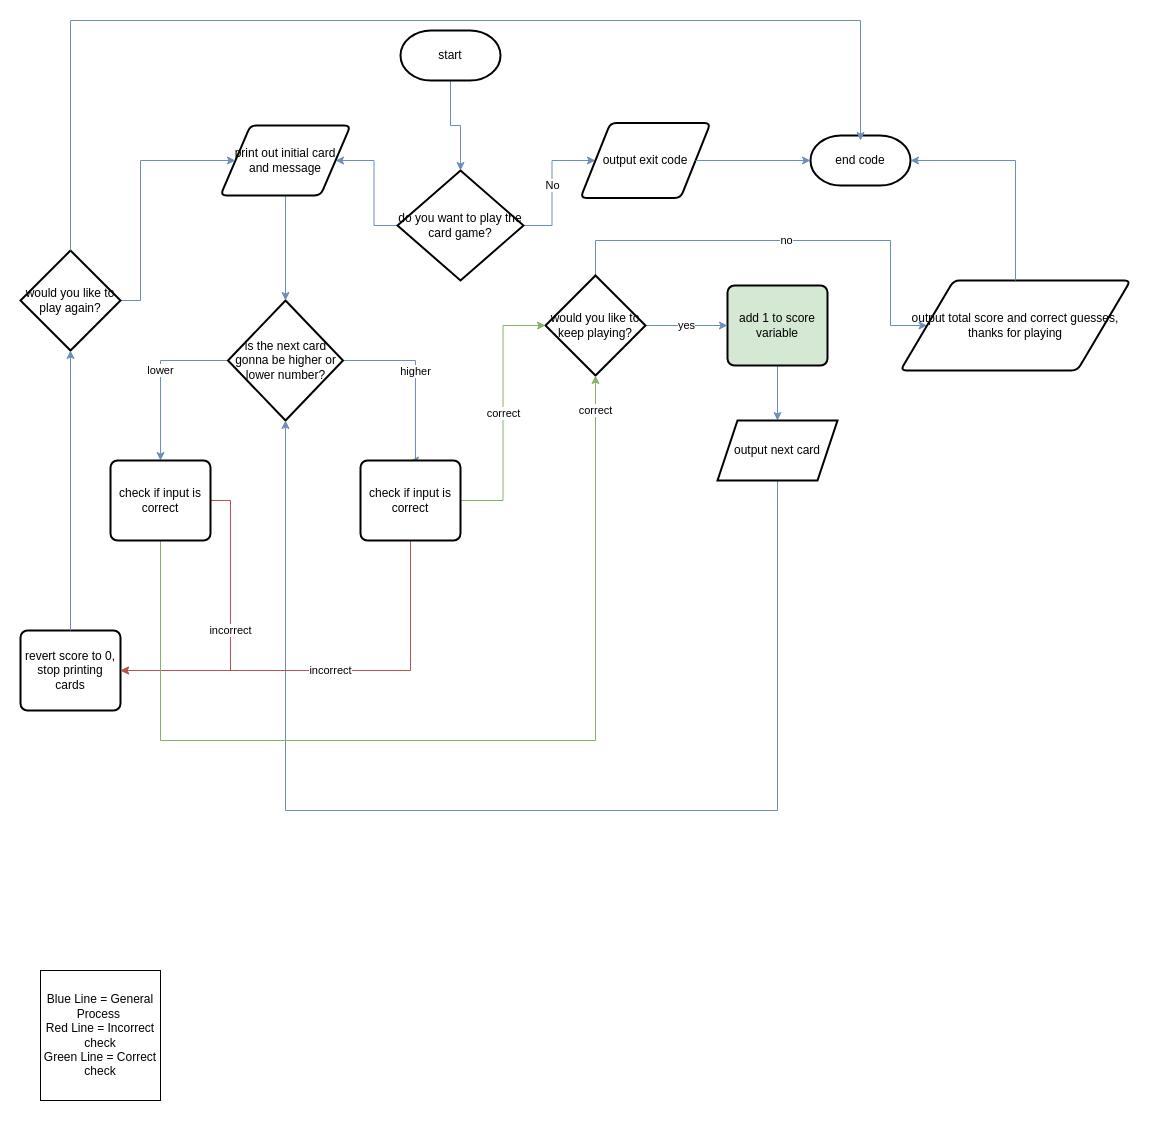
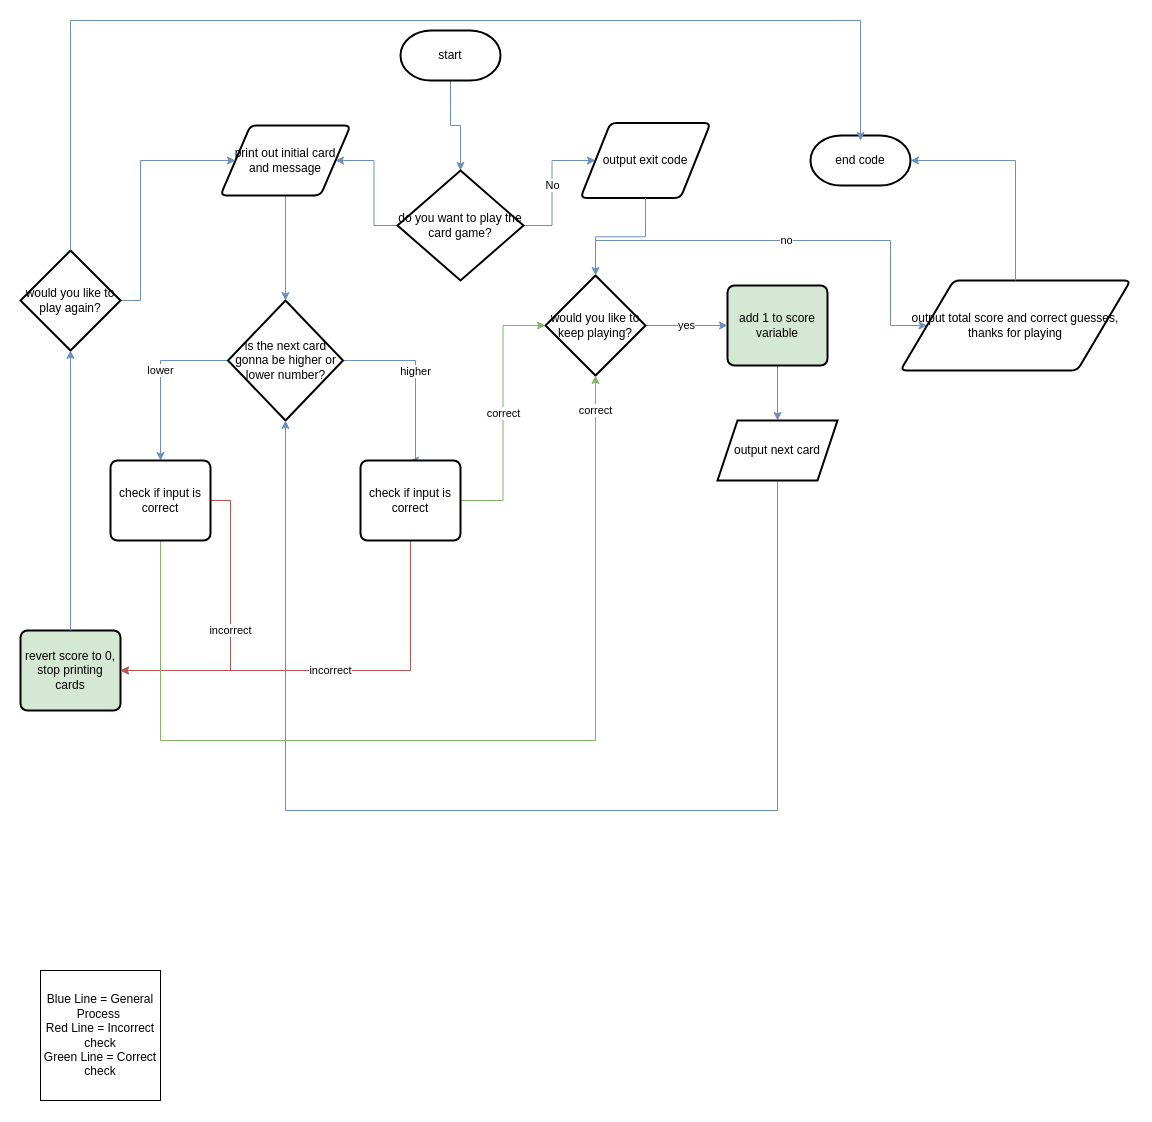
edge "output exit code" -> "end code": now "output exit code" -> "would you like to keep playing?"
node "revert score to 0, stop printing cards": fillcolor #ffffff -> #d5e8d4
